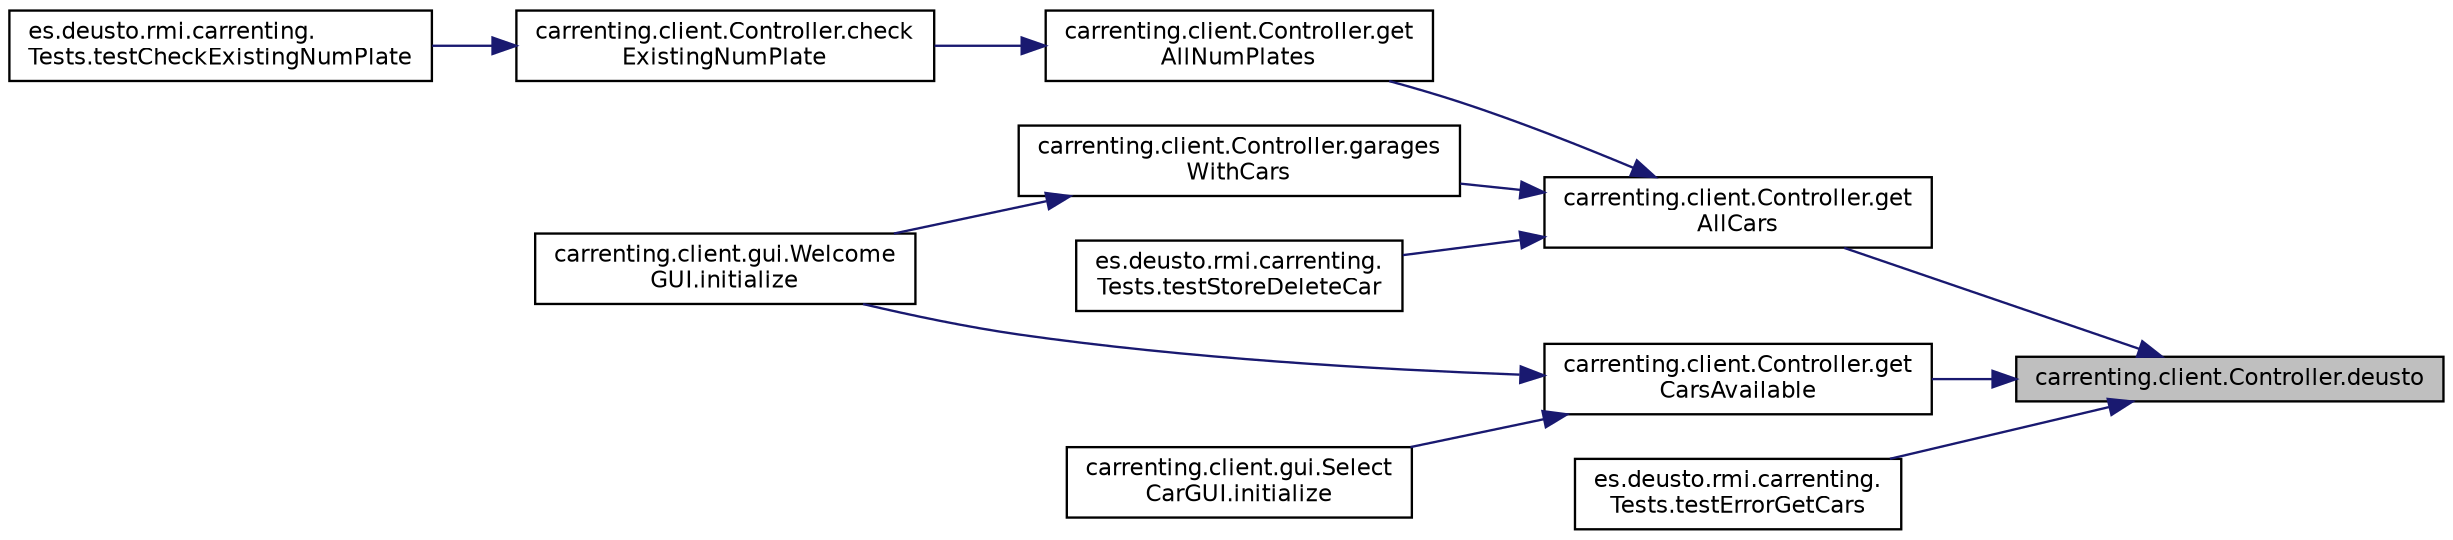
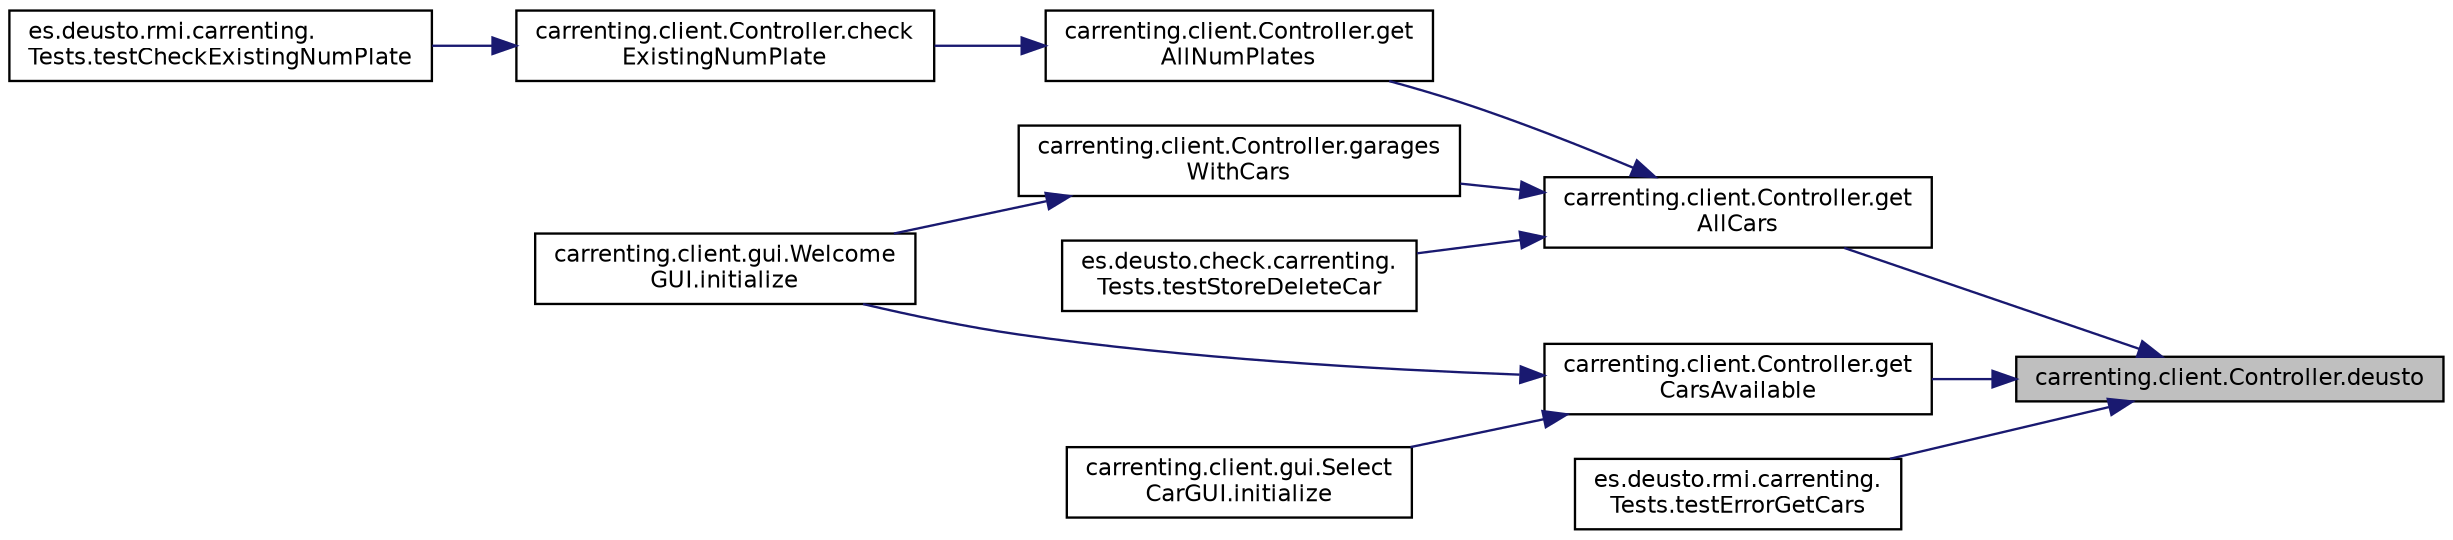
node "es.deusto.rmi.carrenting. Tests.testStoreDeleteCar": label "es.deusto.rmi.carrenting. Tests.testStoreDeleteCar" -> "es.deusto.check.carrenting. Tests.testStoreDeleteCar"
